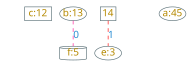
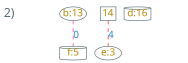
node "2)": added
node "c:12": removed
node "d:16": added
node "a:45": removed
edge "14" -- "e:3": label "1" -> "4"
